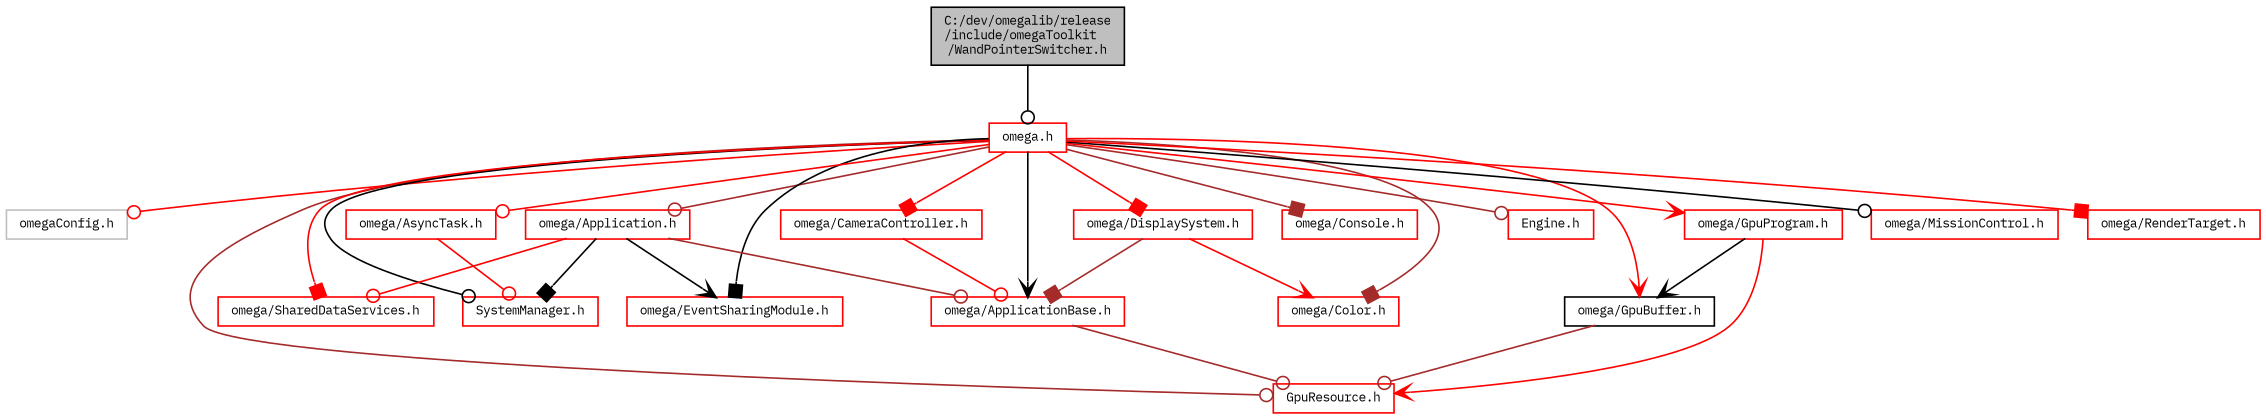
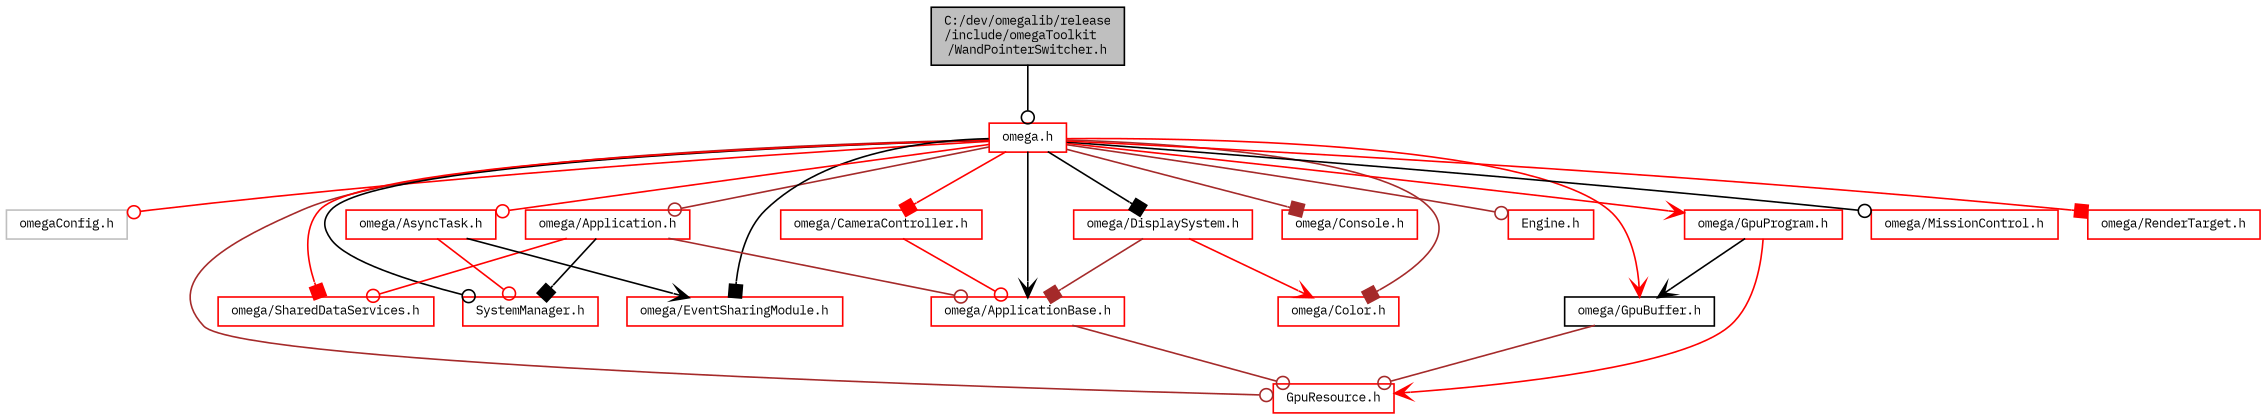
edge "omega.h" -> "omega/DisplaySystem.h": color red -> black
edge "omega/Application.h" -> "omega/EventSharingModule.h": now "omega/AsyncTask.h" -> "omega/EventSharingModule.h"
